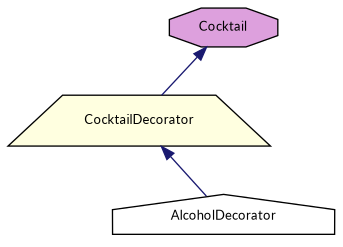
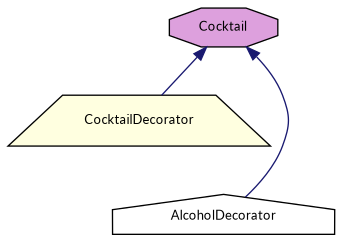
edge "AlcoholDecorator" -> "CocktailDecorator": now "AlcoholDecorator" -> "Cocktail"
